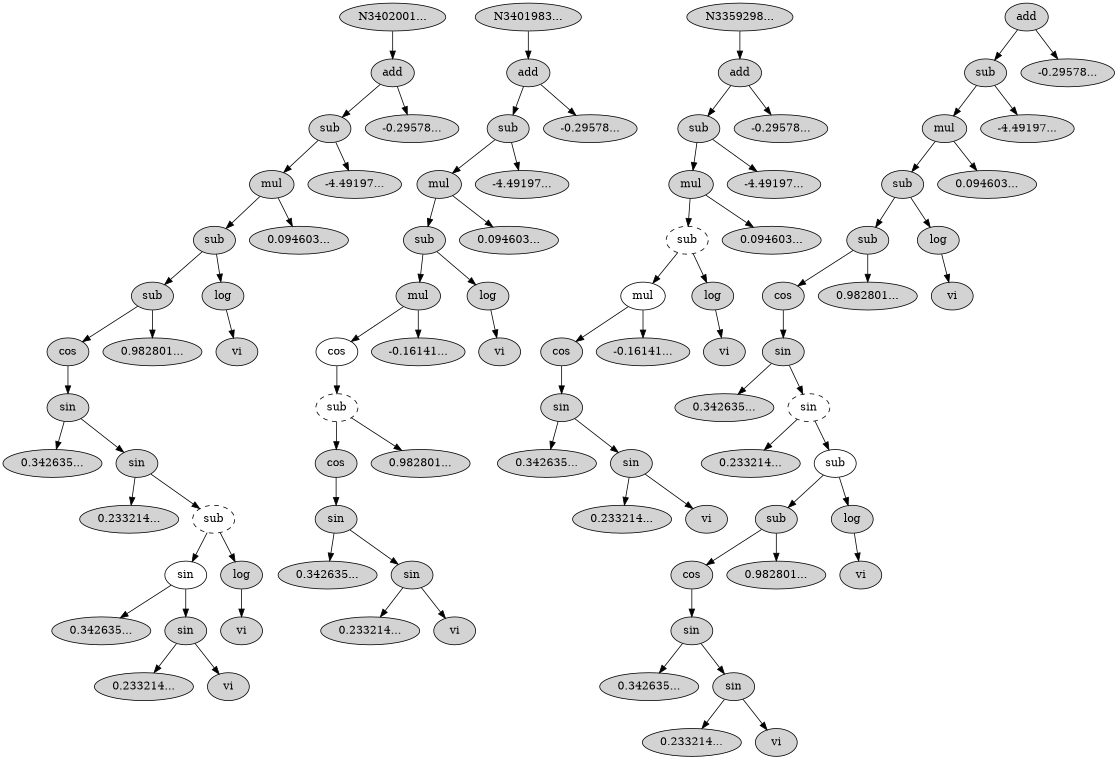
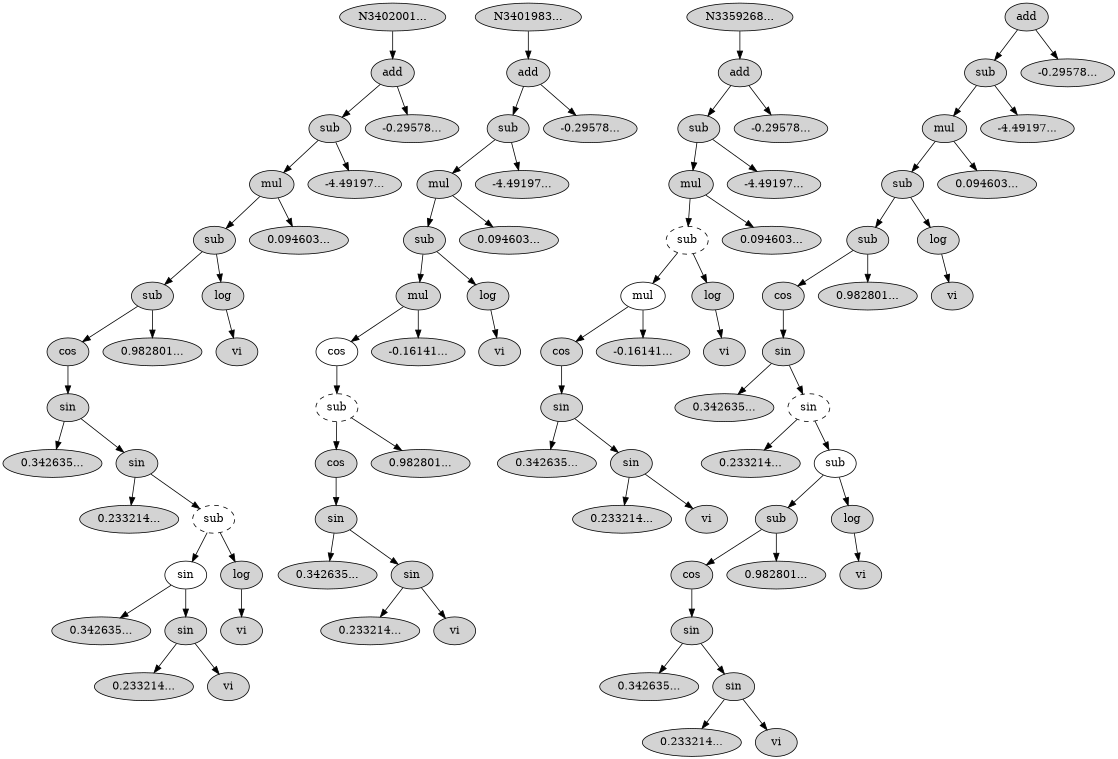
node "N3359298...": label "N3359298..." -> "N3359268..."
